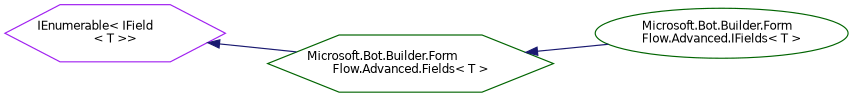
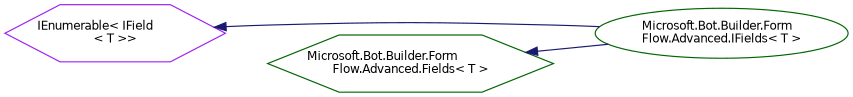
edge "Microsoft.Bot.Builder.Form Flow.Advanced.Fields< T >" -> "IEnumerable< IField < T >>": now "Microsoft.Bot.Builder.Form Flow.Advanced.IFields< T >" -> "IEnumerable< IField < T >>"
